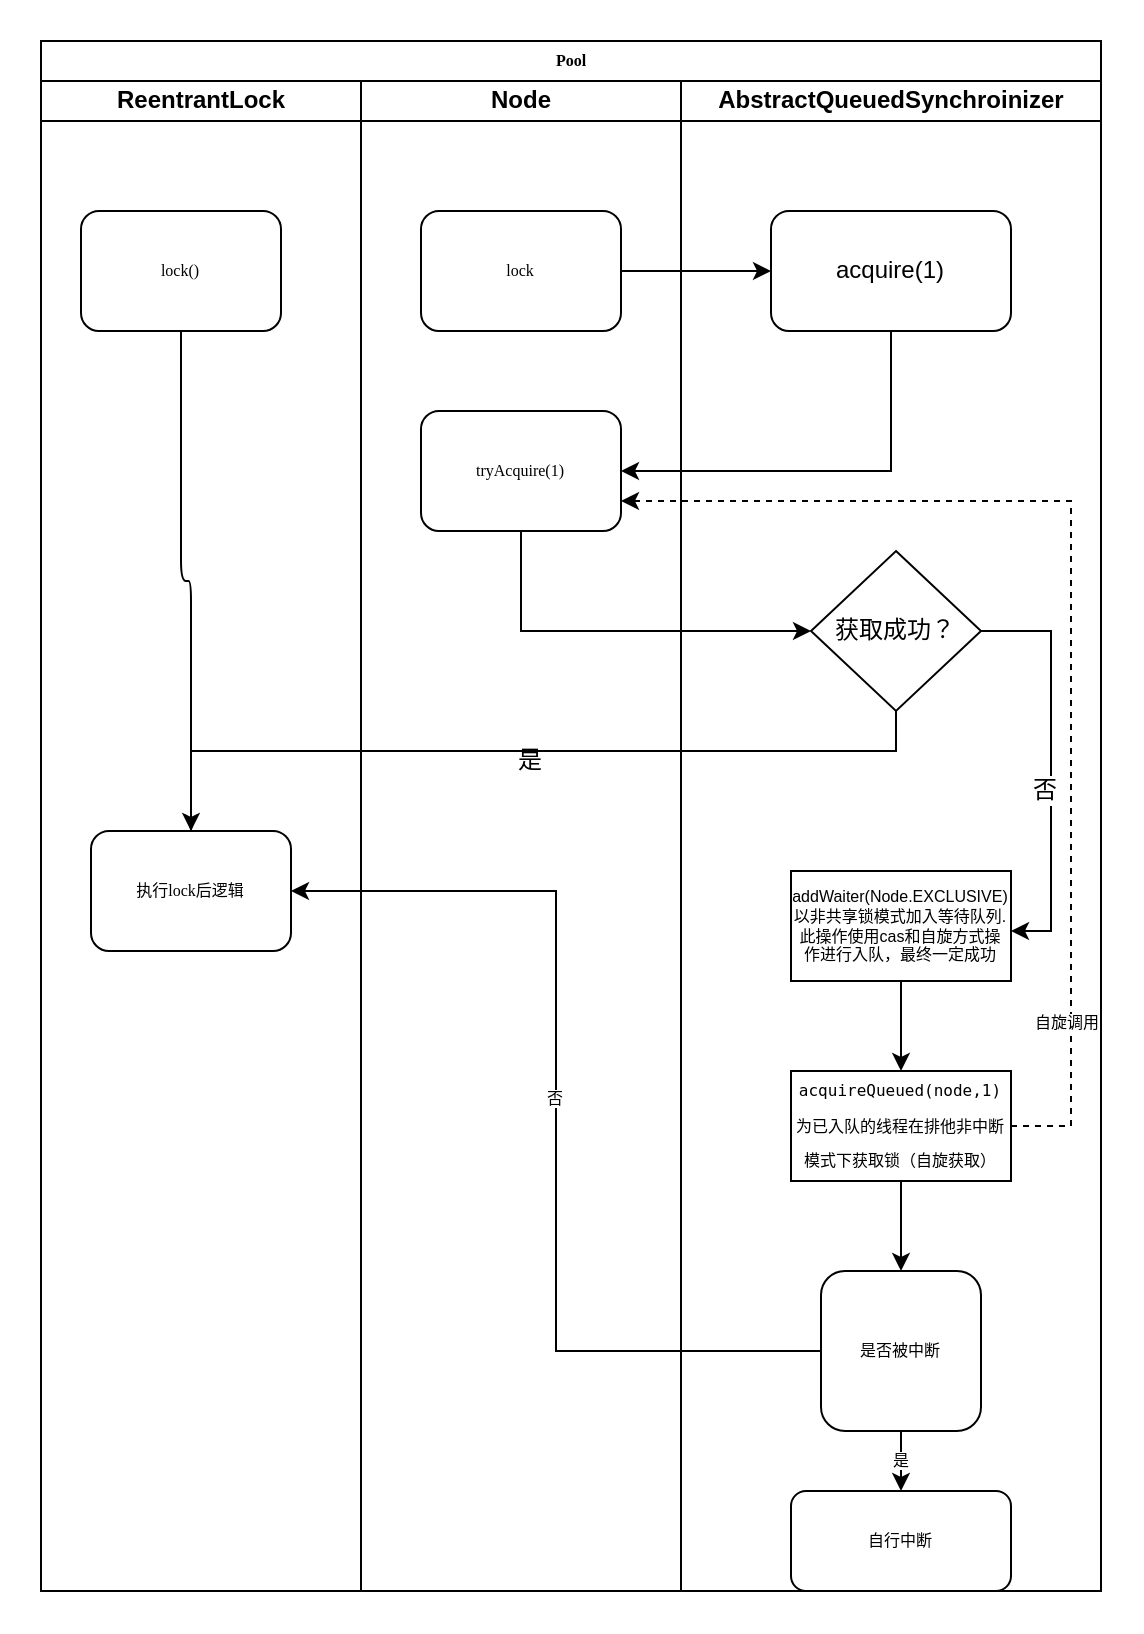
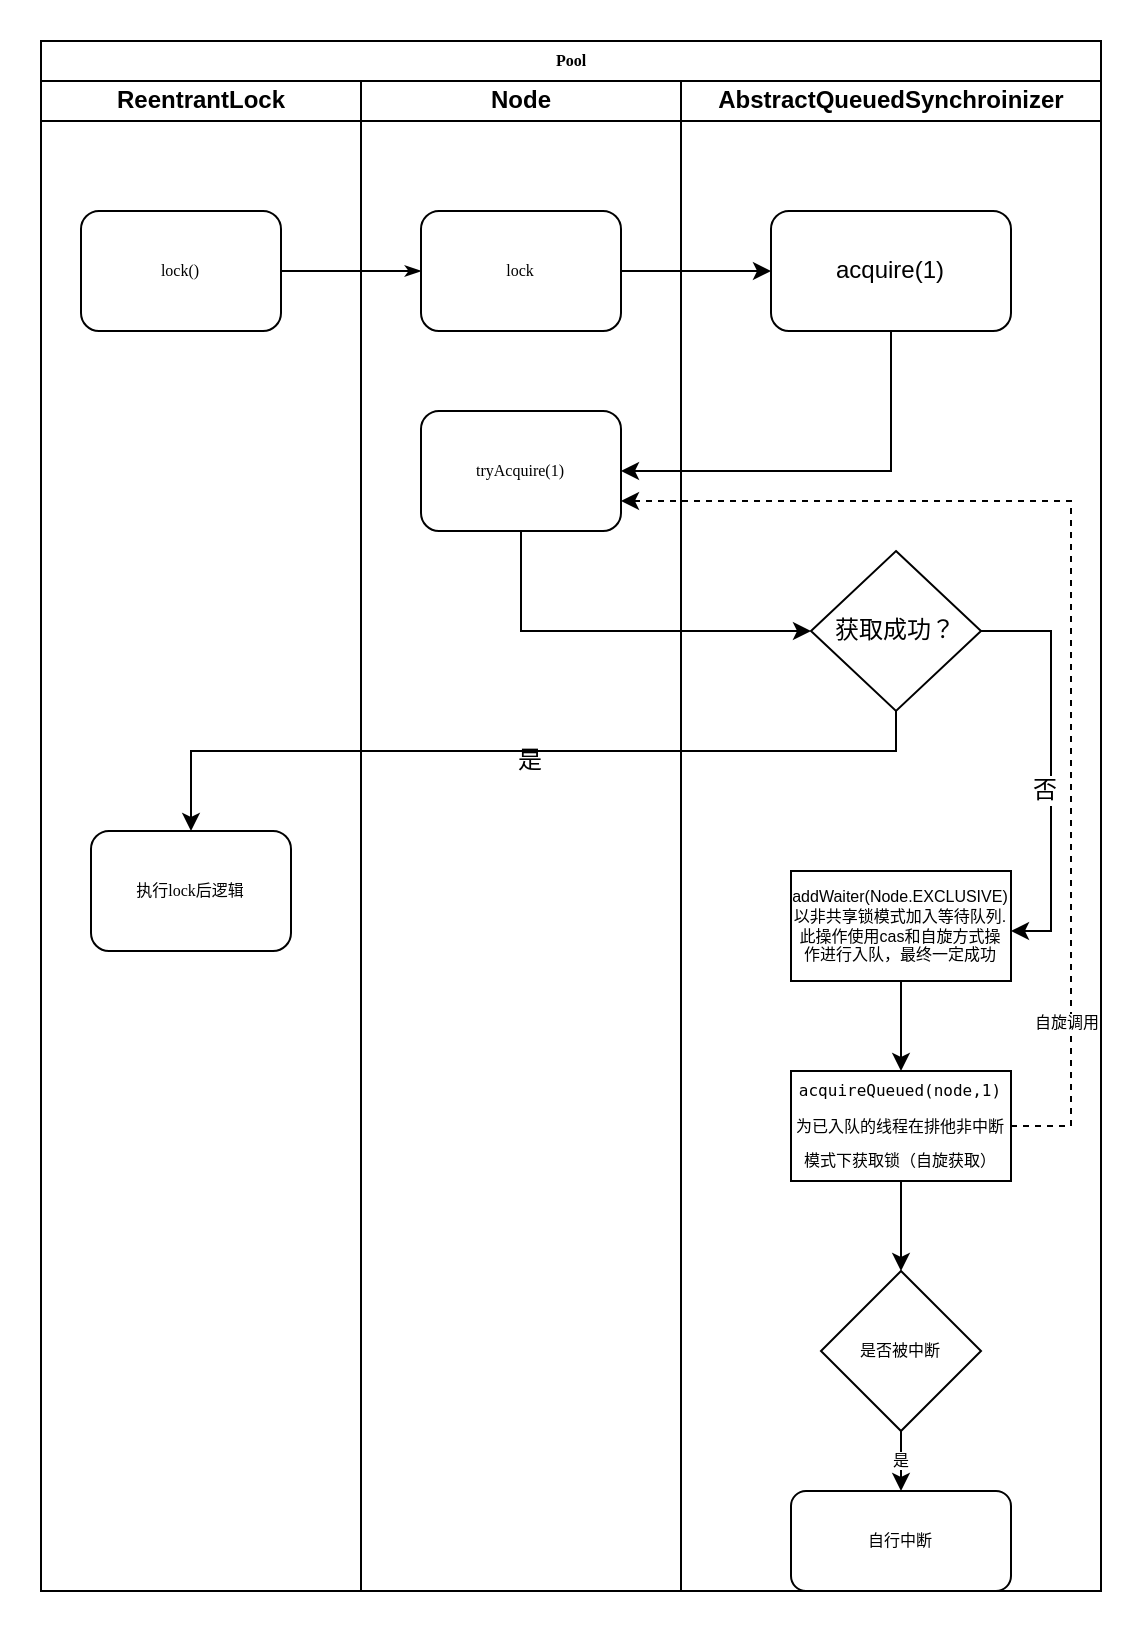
edge "lock()" -> "执行lock后逻辑": now "lock()" -> "lock"
edge "是否被中断" -> "执行lock后逻辑": removed, label "否"
node "是否被中断": shape rounded rectangle -> diamond
